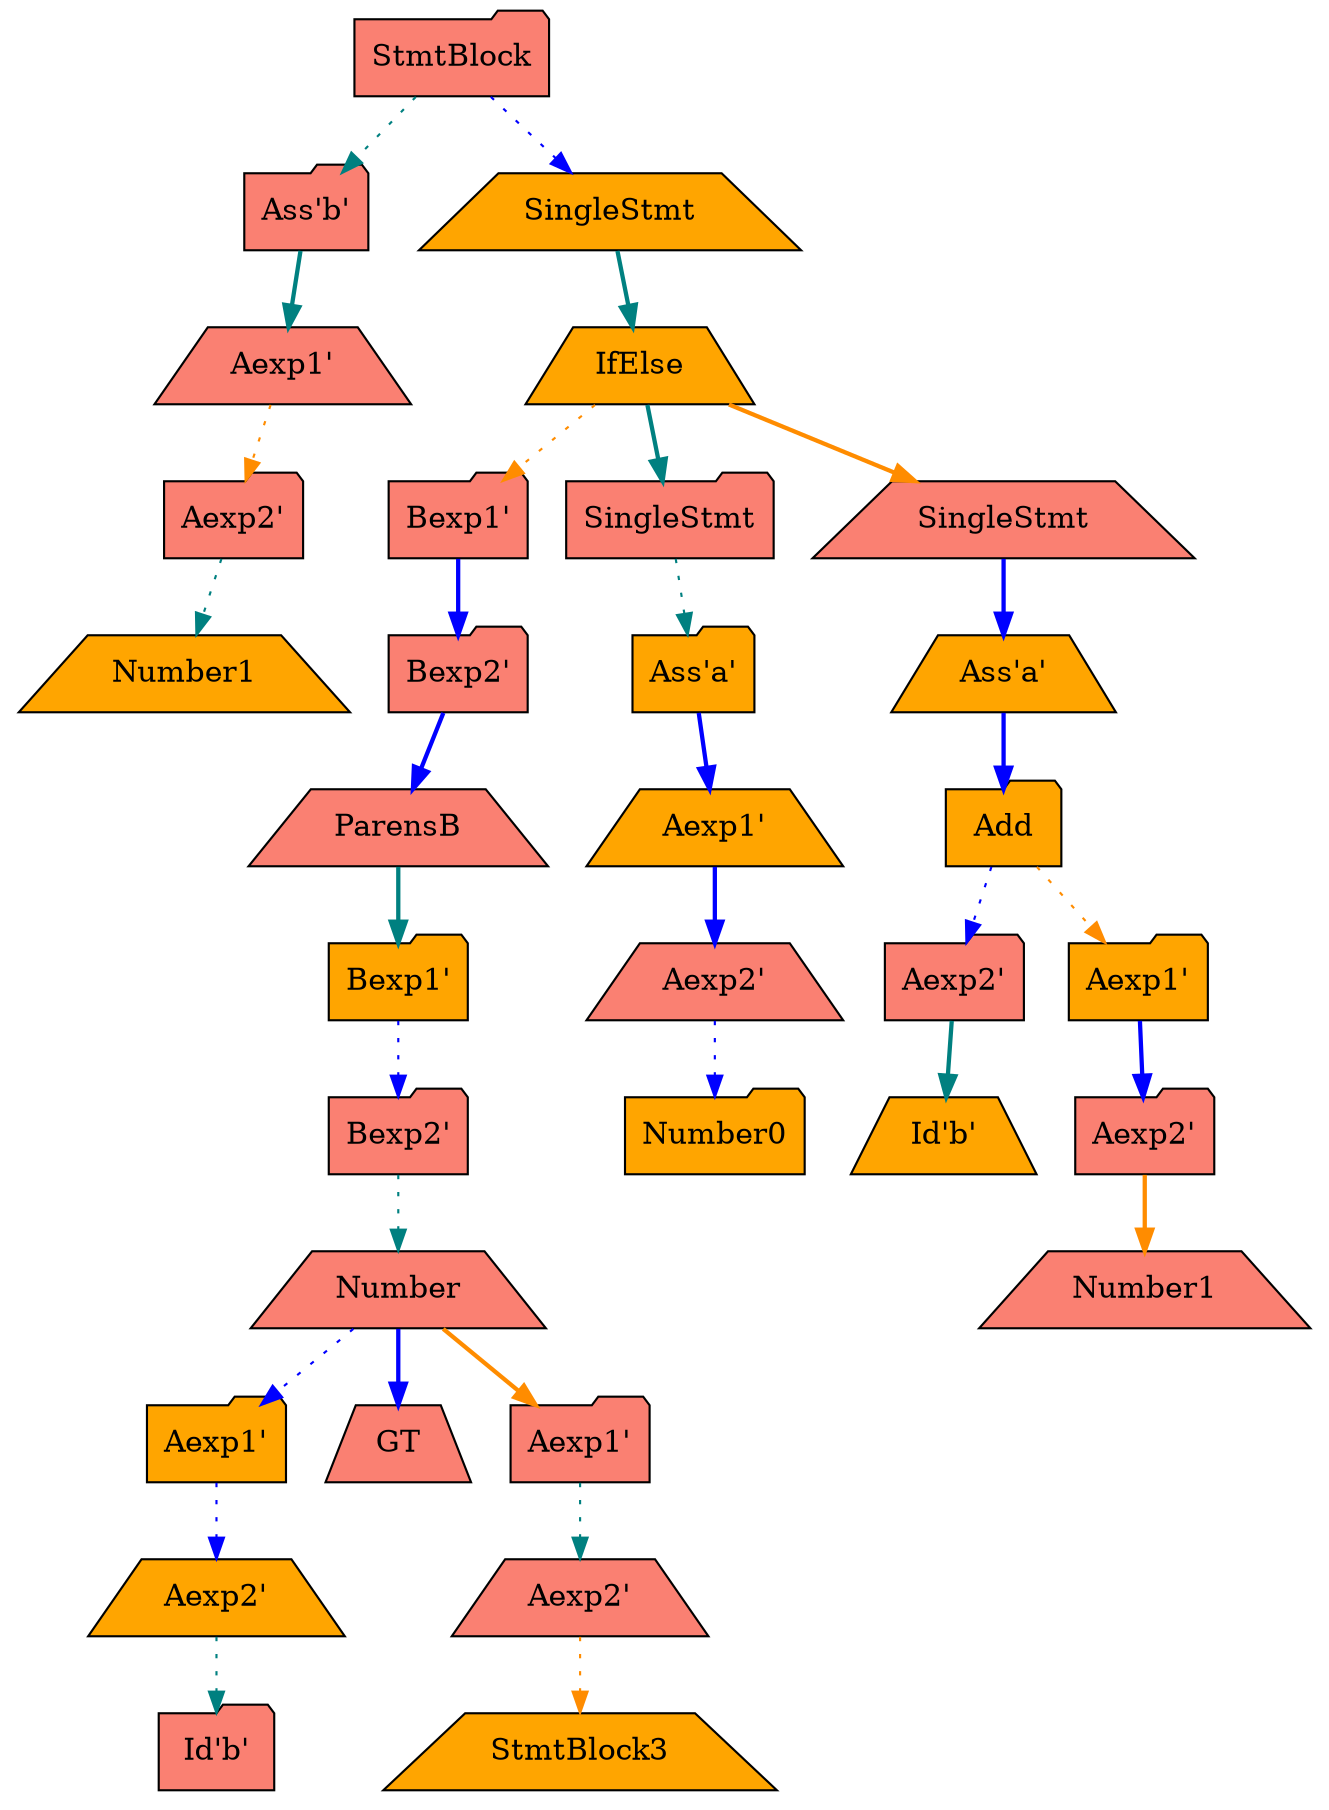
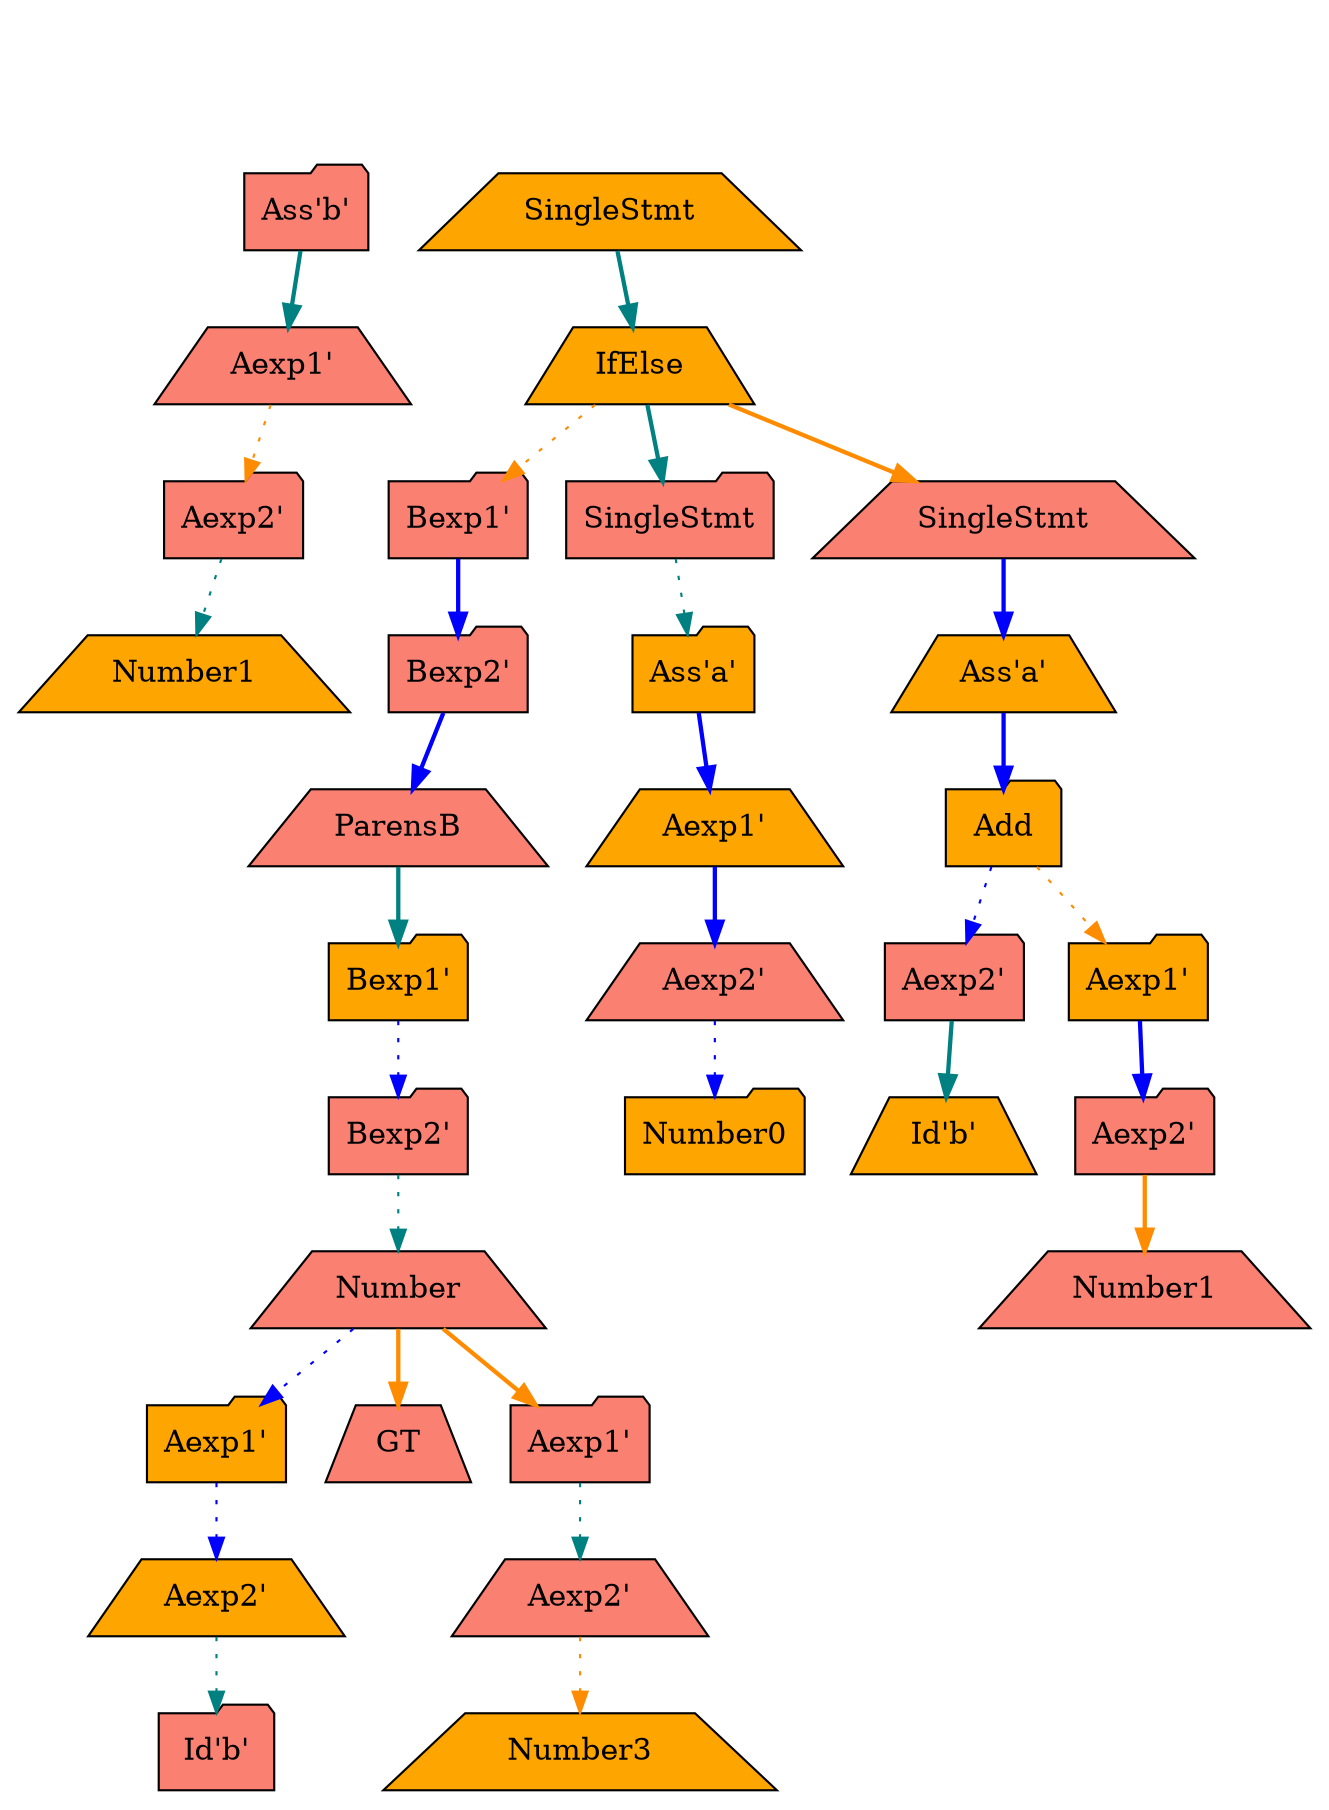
node "StmtBlock": removed
edge "Number" -> "GT": color blue -> darkorange
node "StmtBlock3": label "StmtBlock3" -> "Number3"
